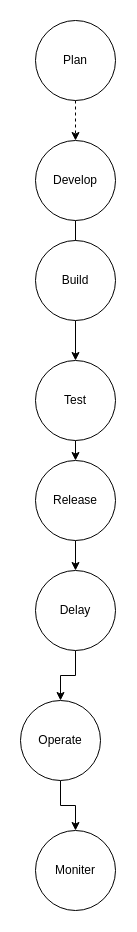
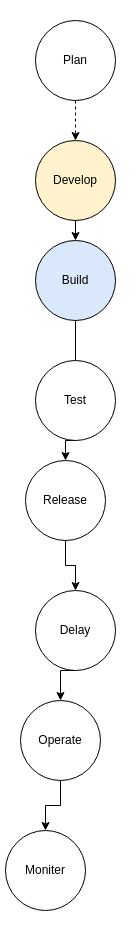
node "Develop": fillcolor #ffffff -> #fff2cc
edge "Develop" -- "Build": arrowhead none -> classic
node "Build": fillcolor #ffffff -> #dae8fc
edge "Build" -> "Test": arrowhead classic -> none
node "Release": moved (76, 501) -> (66, 501)
node "Delay": moved (76, 611) -> (76, 631)
node "Moniter": moved (76, 871) -> (46, 871)
